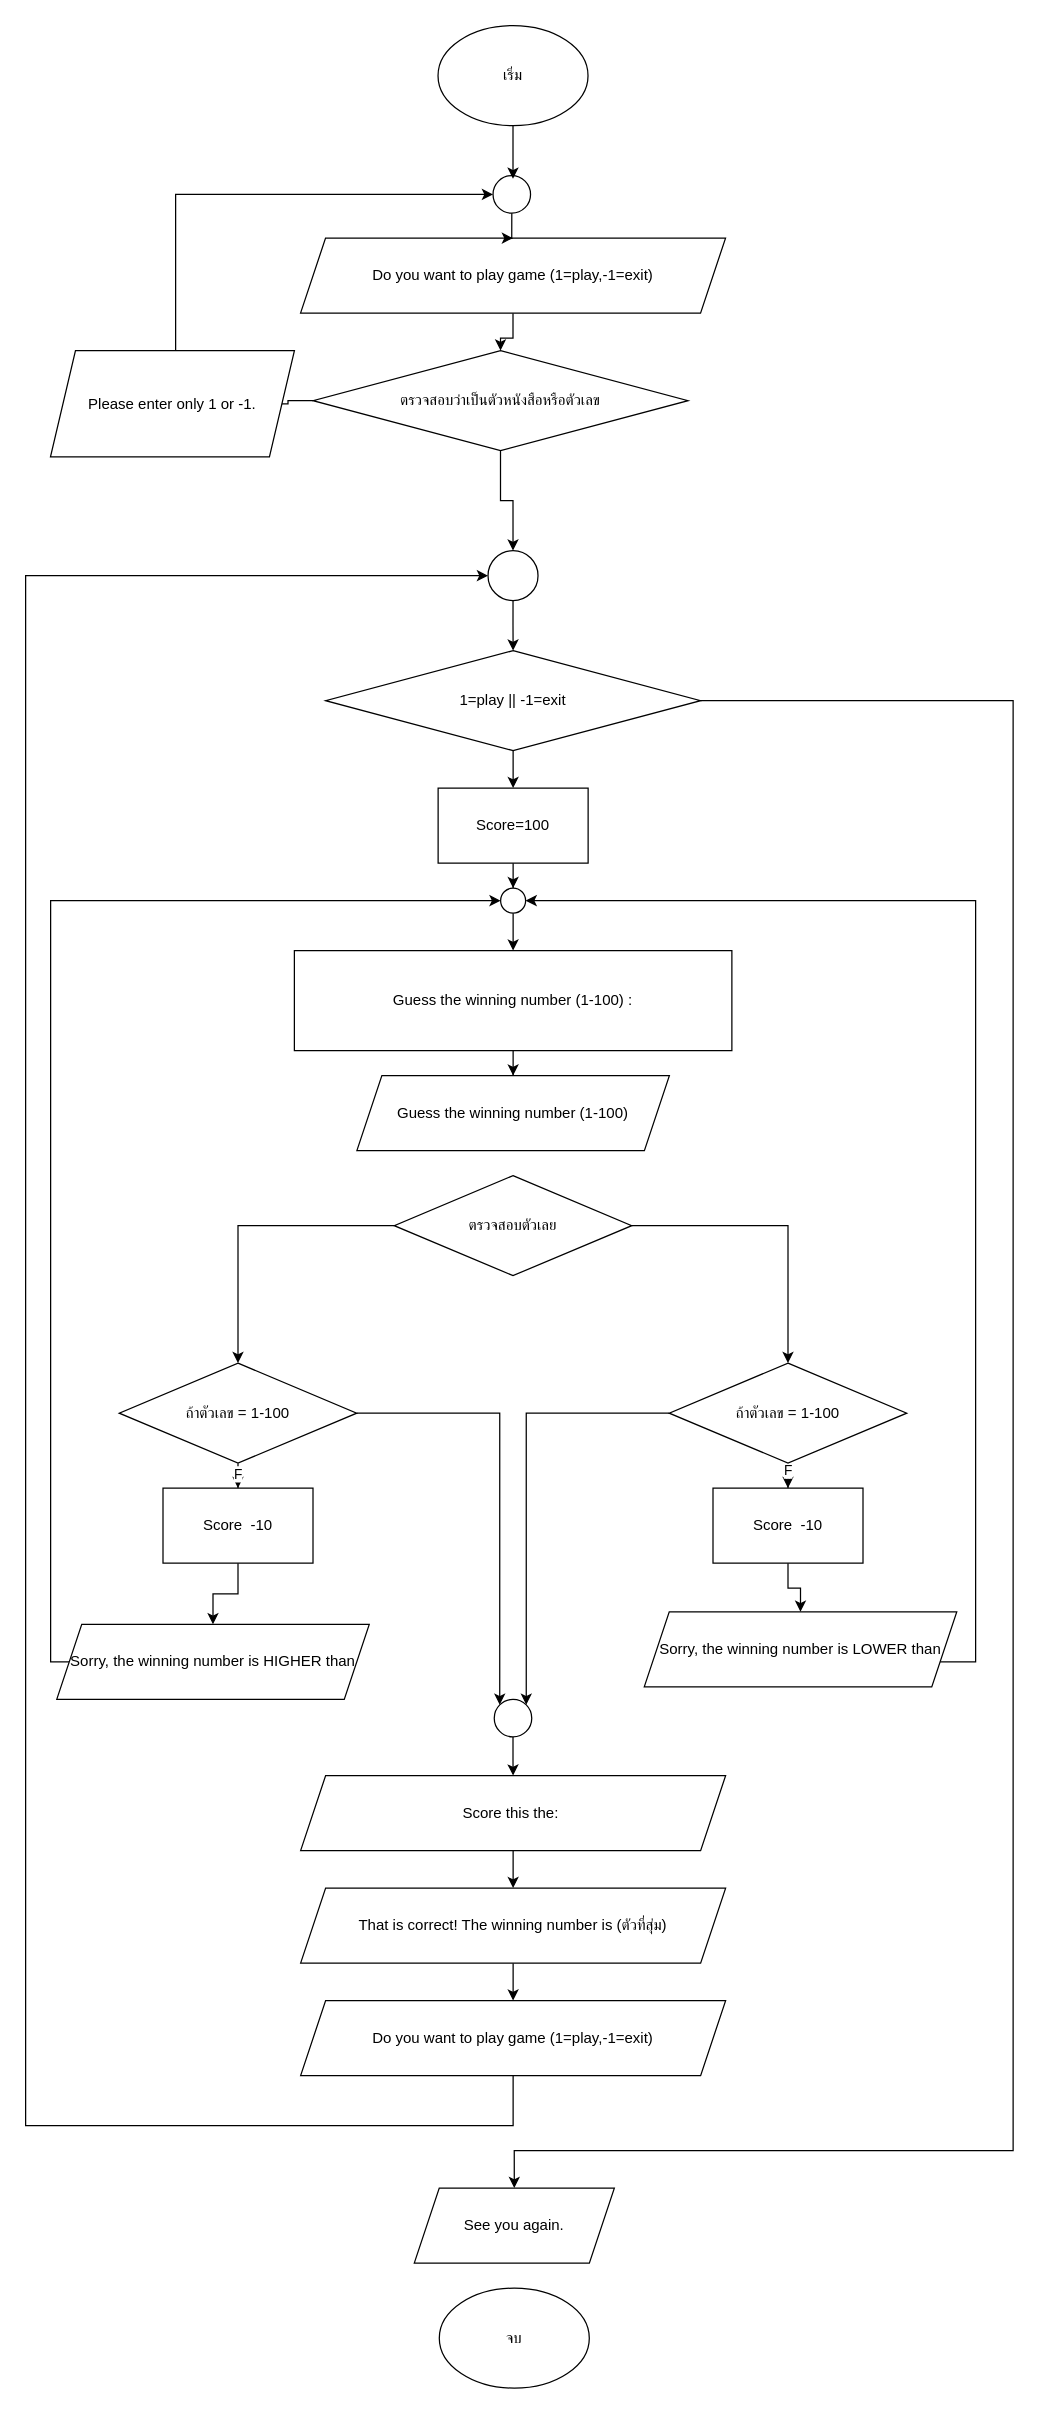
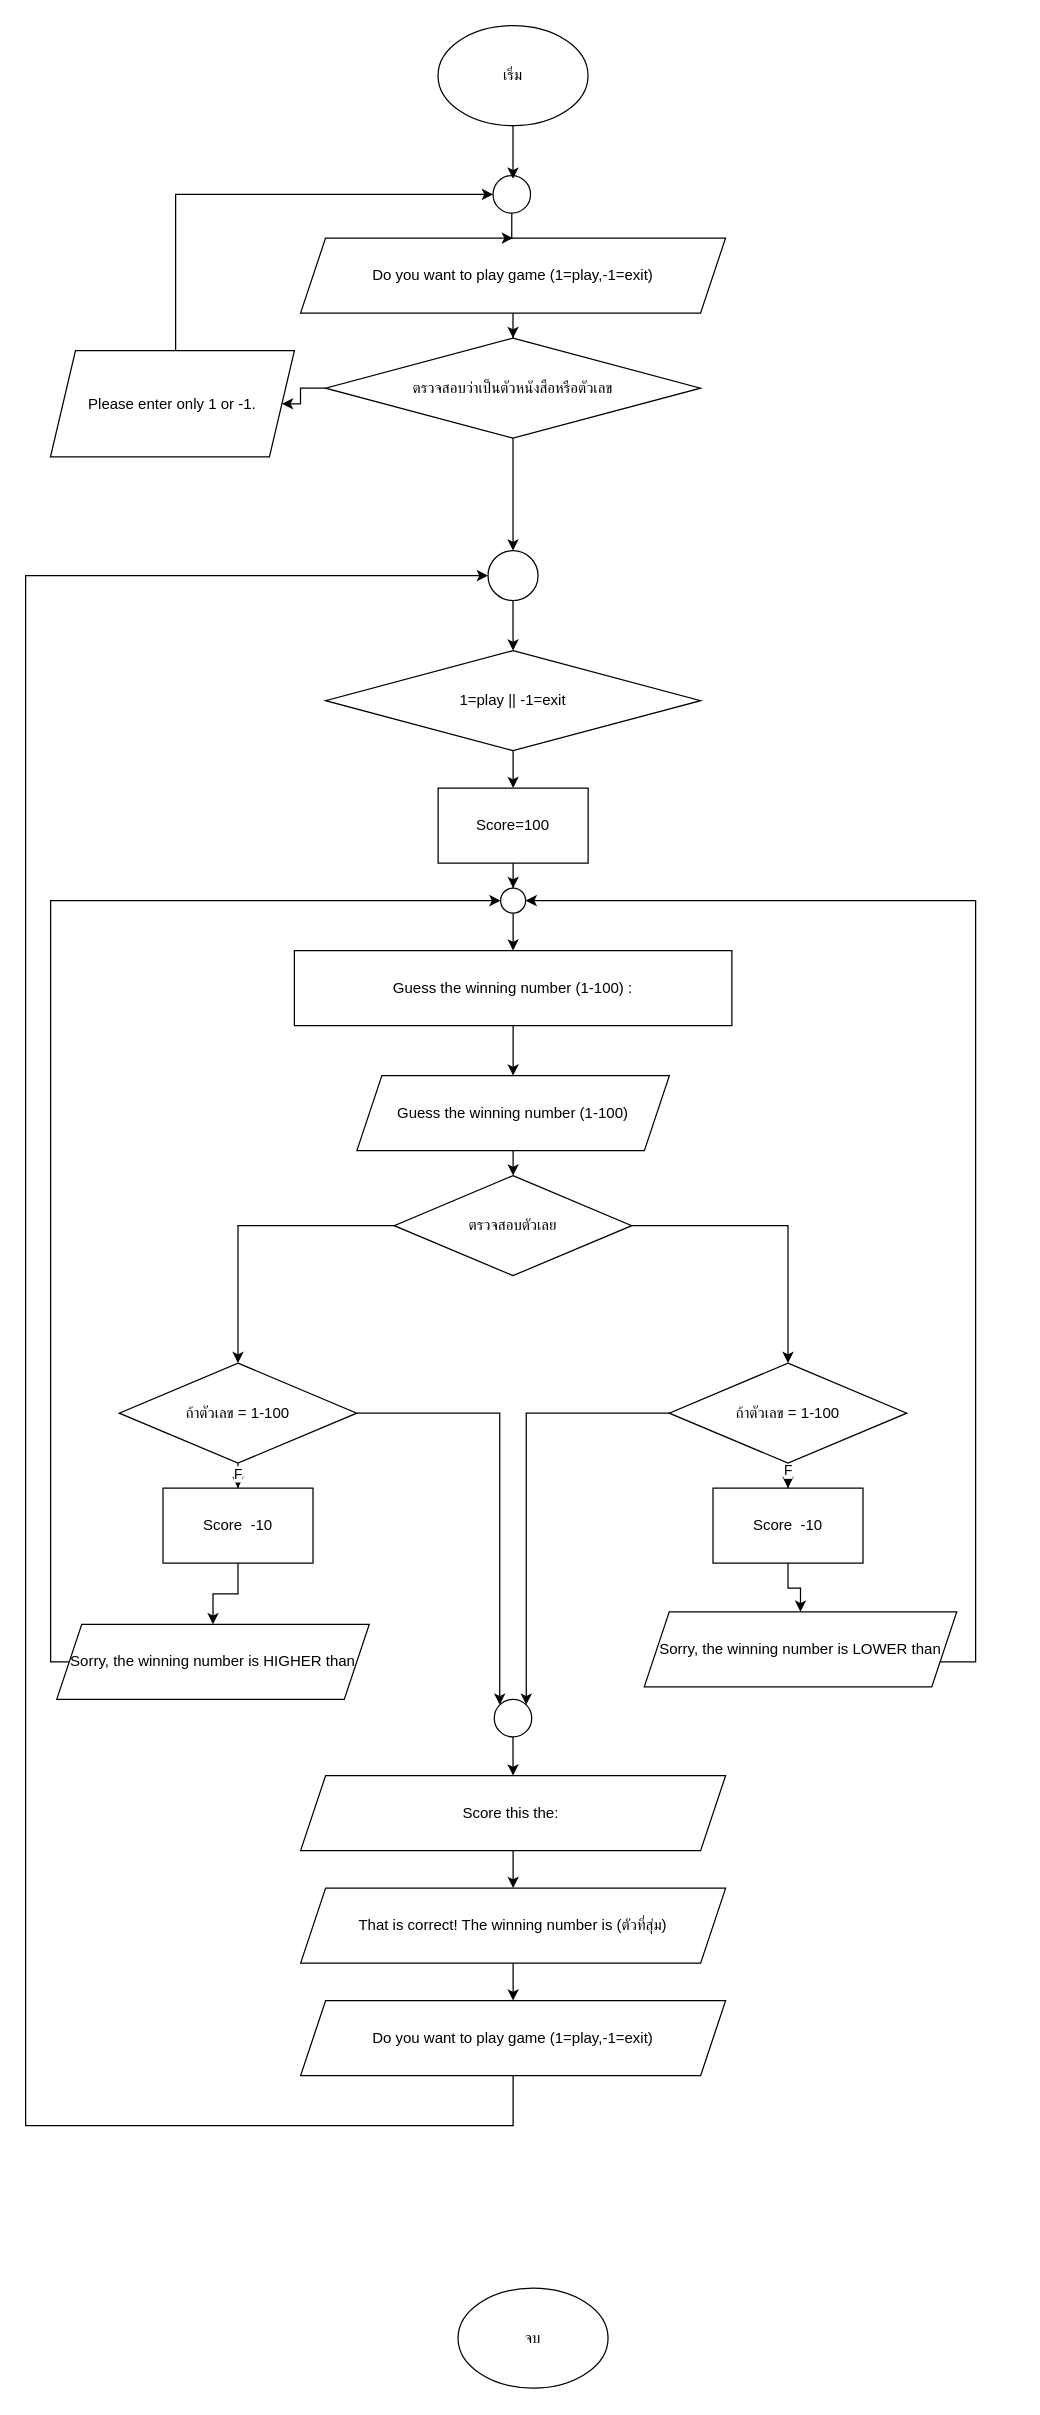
node "ตรวจสอบว่าเป็นตัวหนังสือหรือตัวเลข": moved (501, 401) -> (513, 388)
node "Guess the winning number (1-100) :": size 438x100 -> 438x75
edge "Guess the winning number (1-100)" -> "ตรวจสอบตัวเลย": added
edge "1=play || -1=exit" -> "See you again.": removed
node "See you again.": removed
node "จบ": moved (514, 2338) -> (533, 2338)
